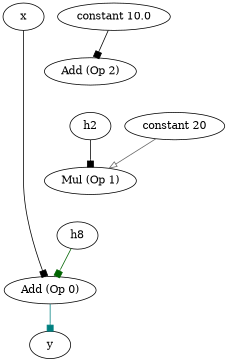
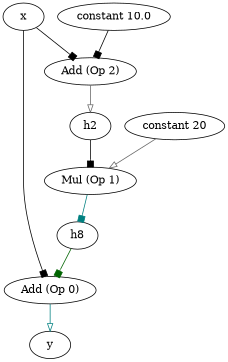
edge "x" -> "Add (Op 2)": added
edge "Add (Op 2)" -> "h2": added
edge "Mul (Op 1)" -> "h8": added
edge "Add (Op 0)" -> "y": arrowhead box -> onormal
